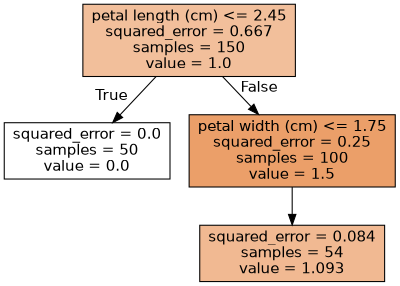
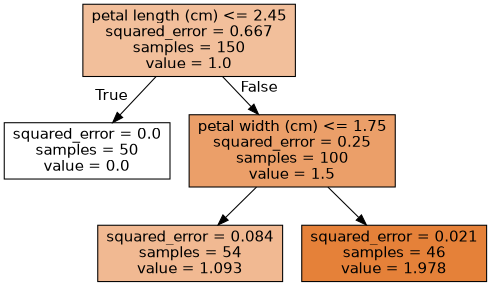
node "squared_error = 0.021 samples = 46 value = 1.978": added
